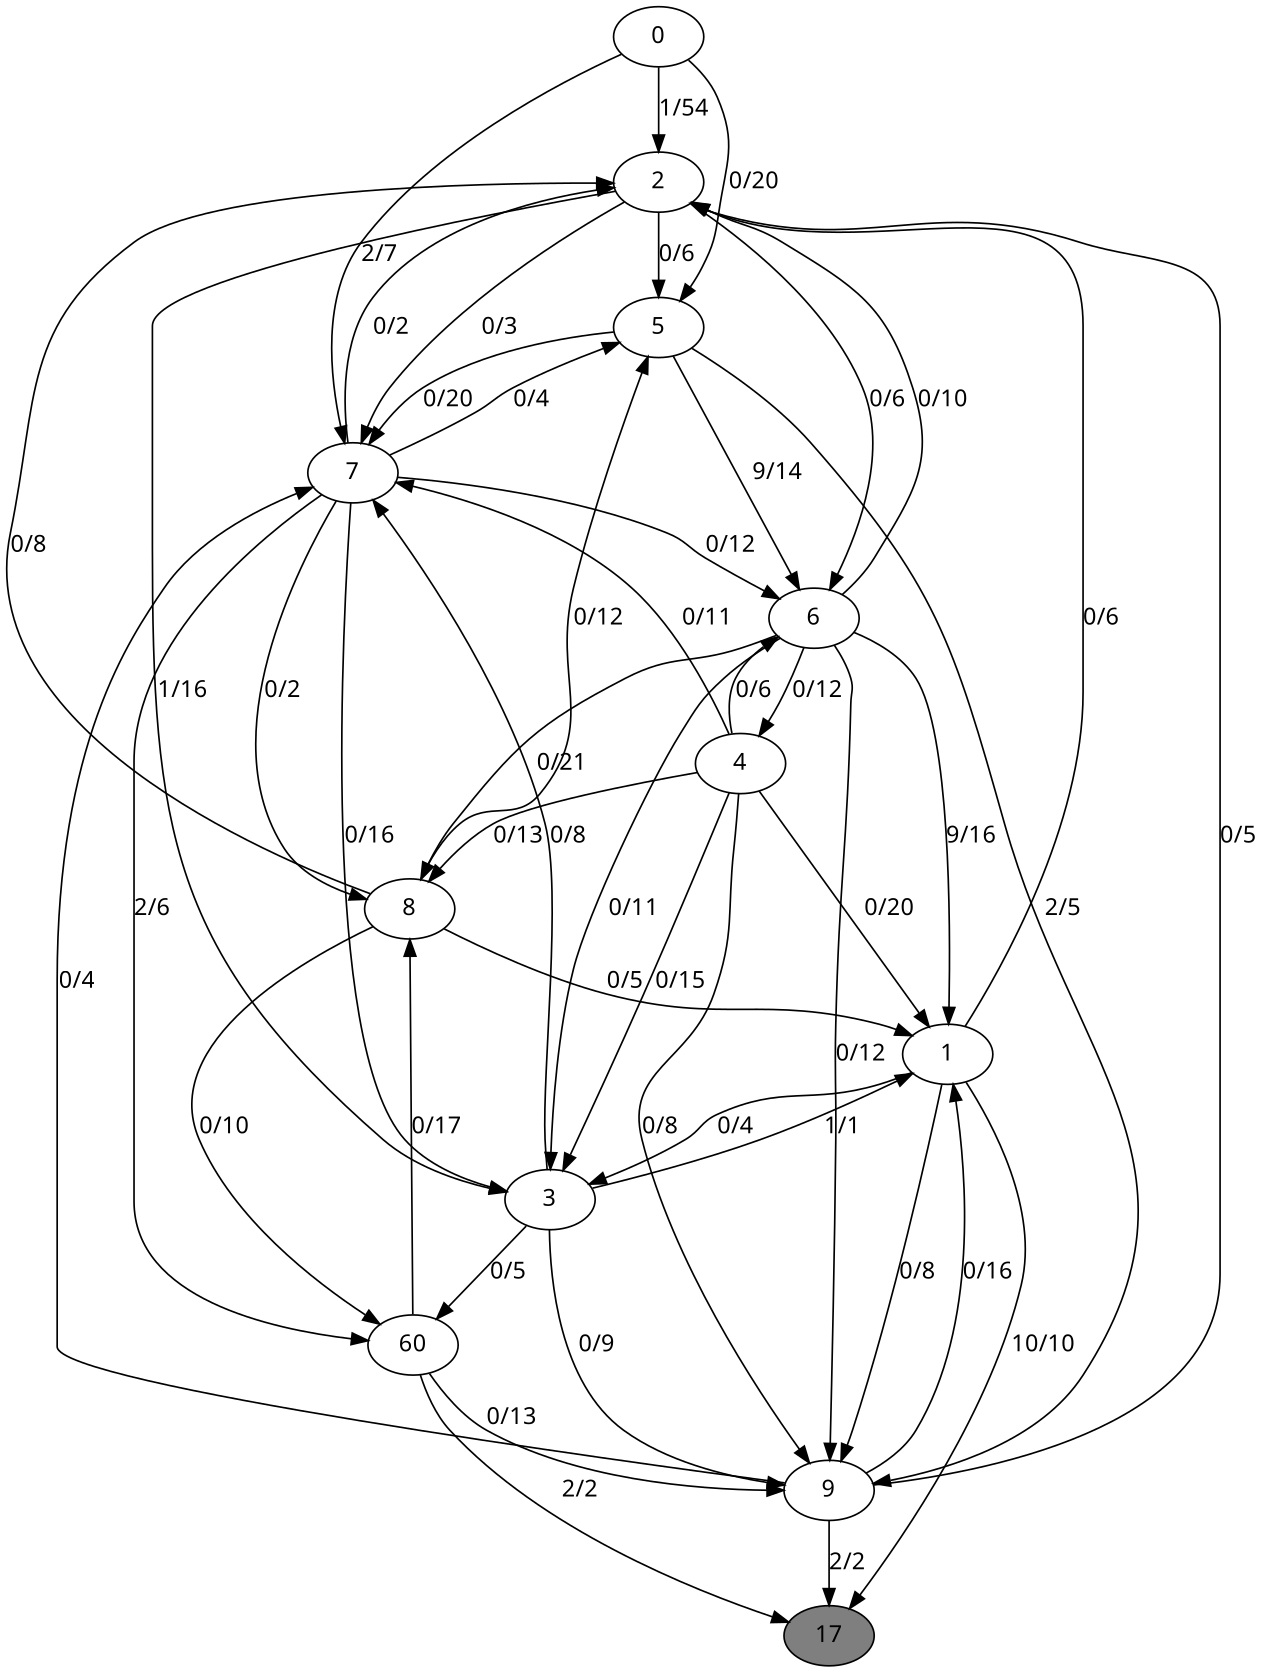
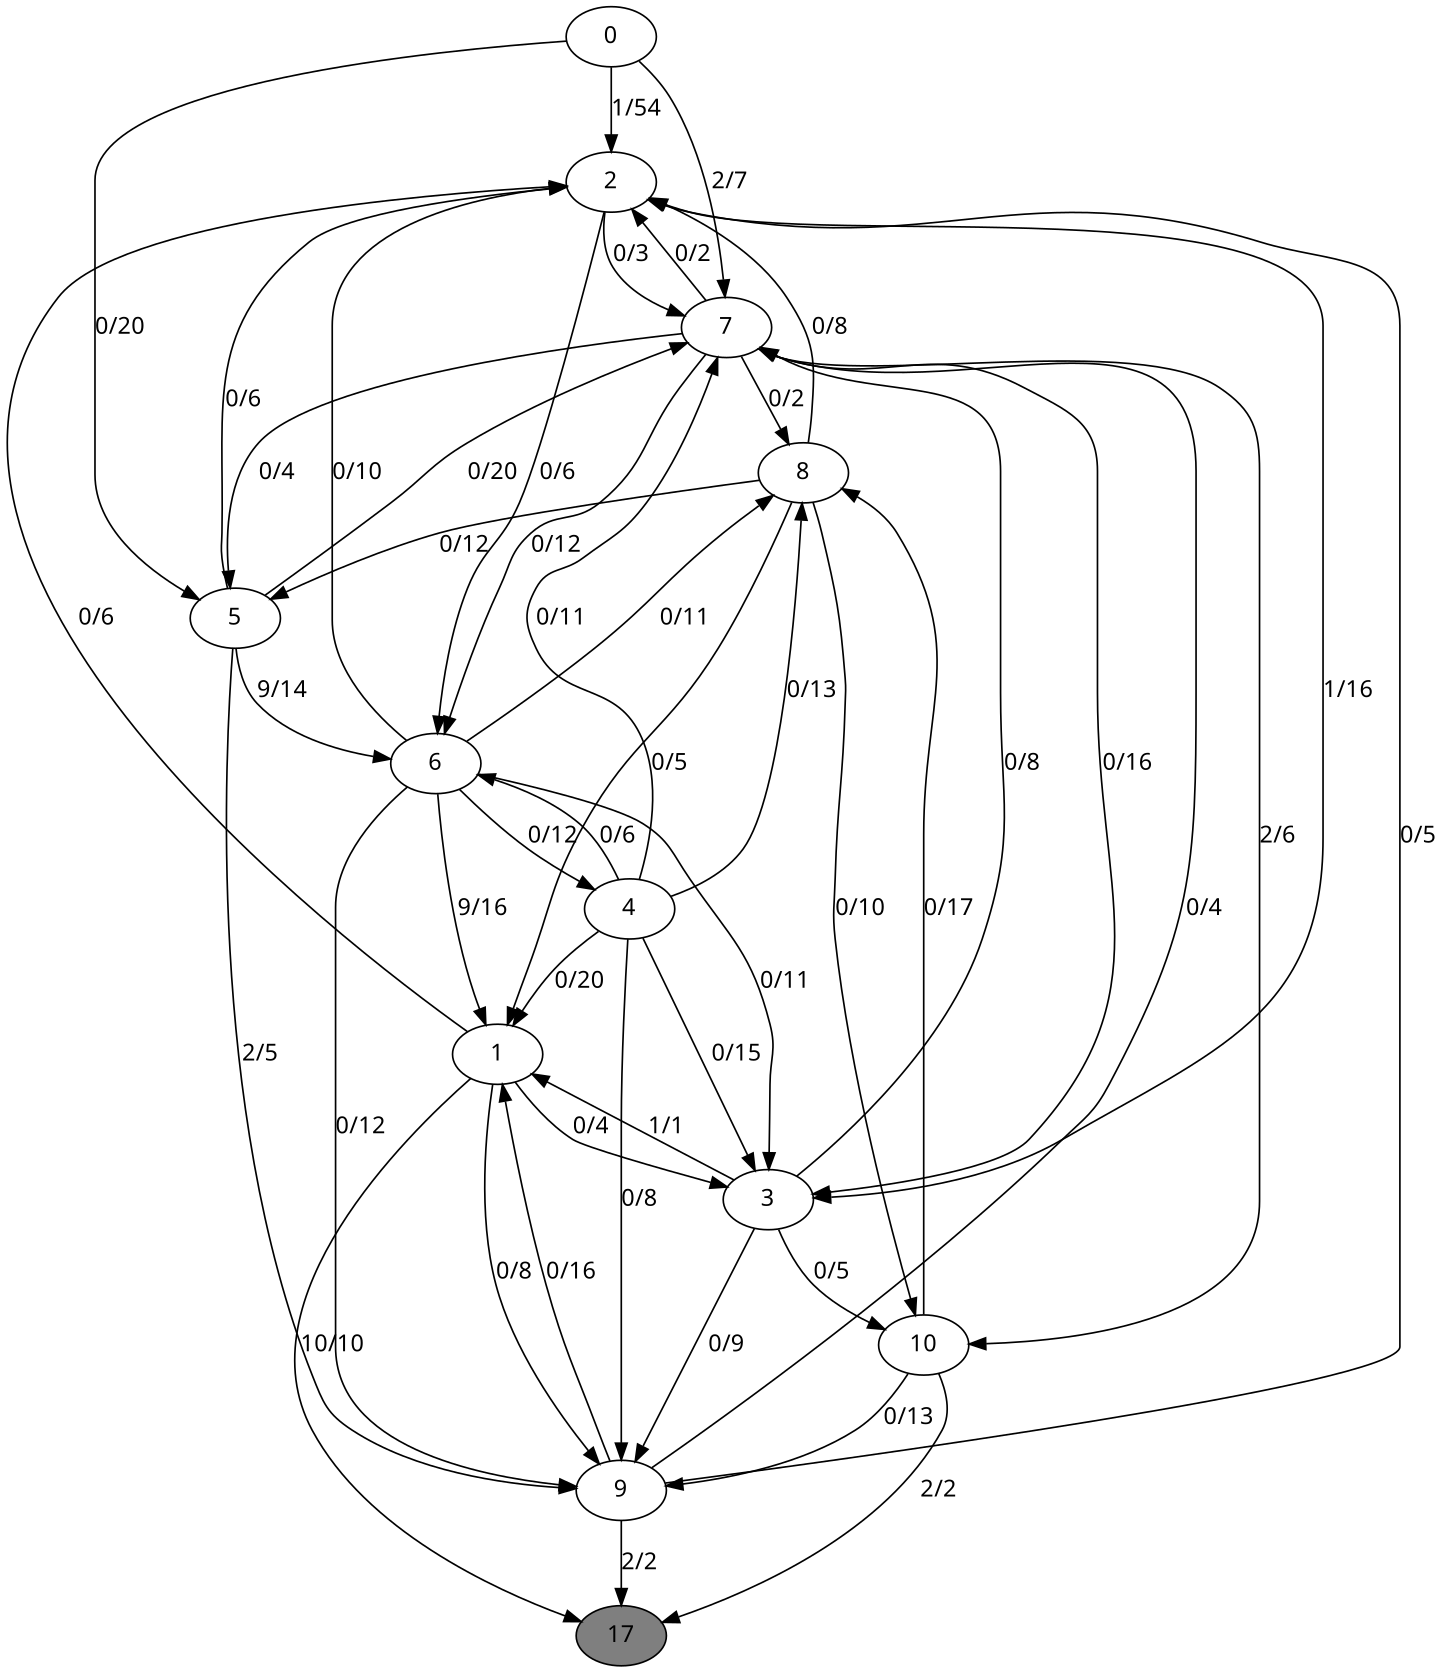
edge "2" -> "5": reversed
edge "6" -> "8": label "0/21" -> "0/11"
node "60": label "60" -> "10"
